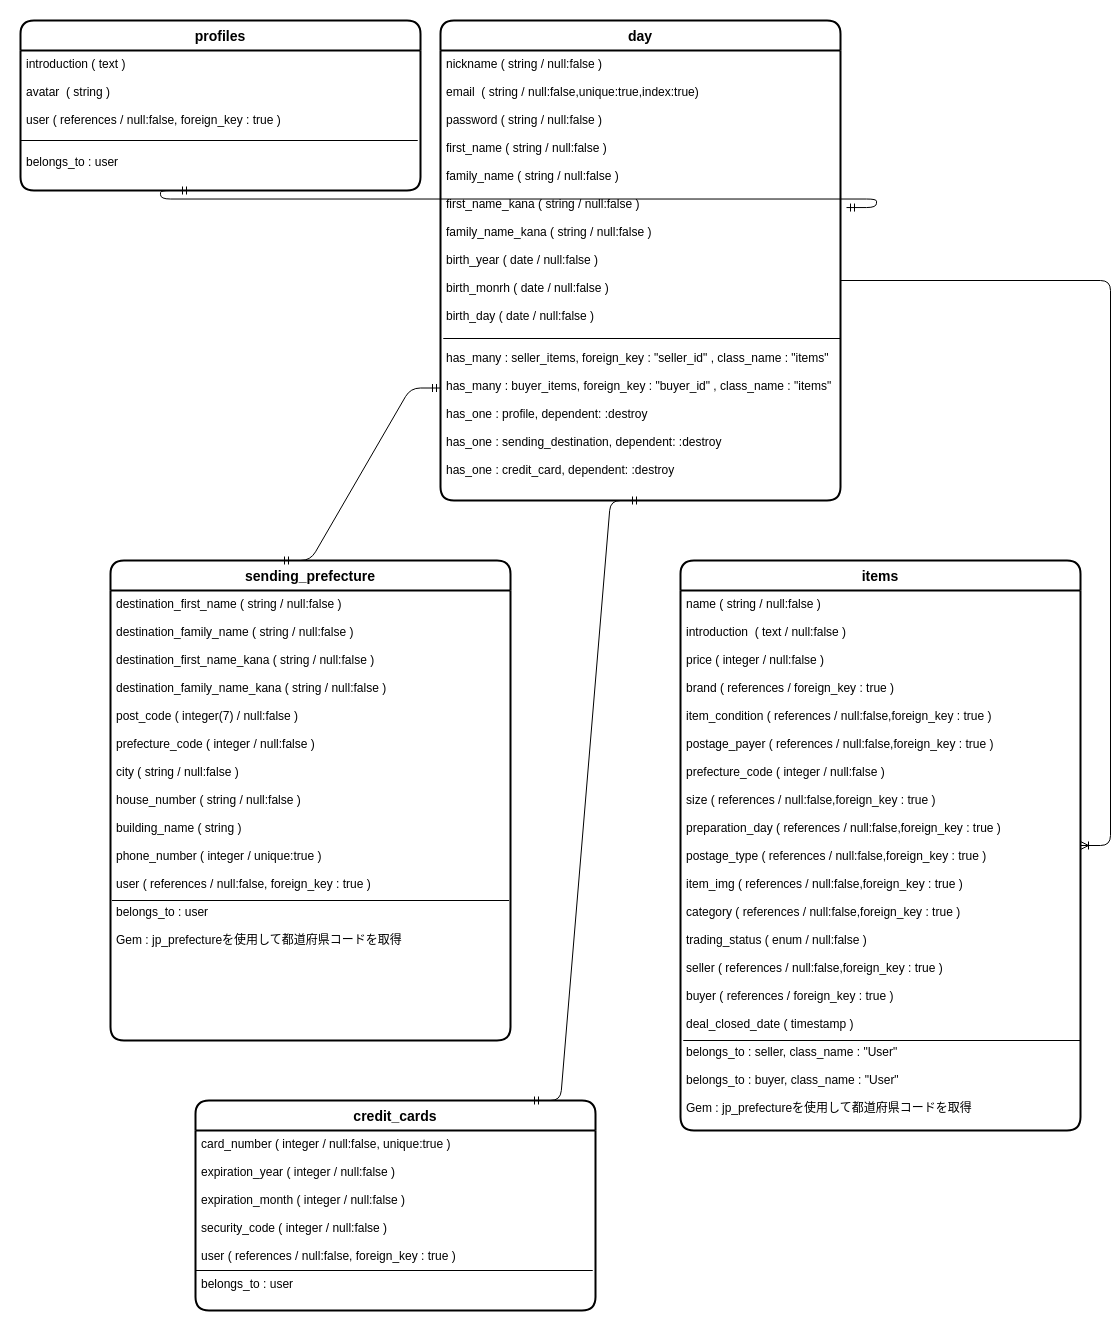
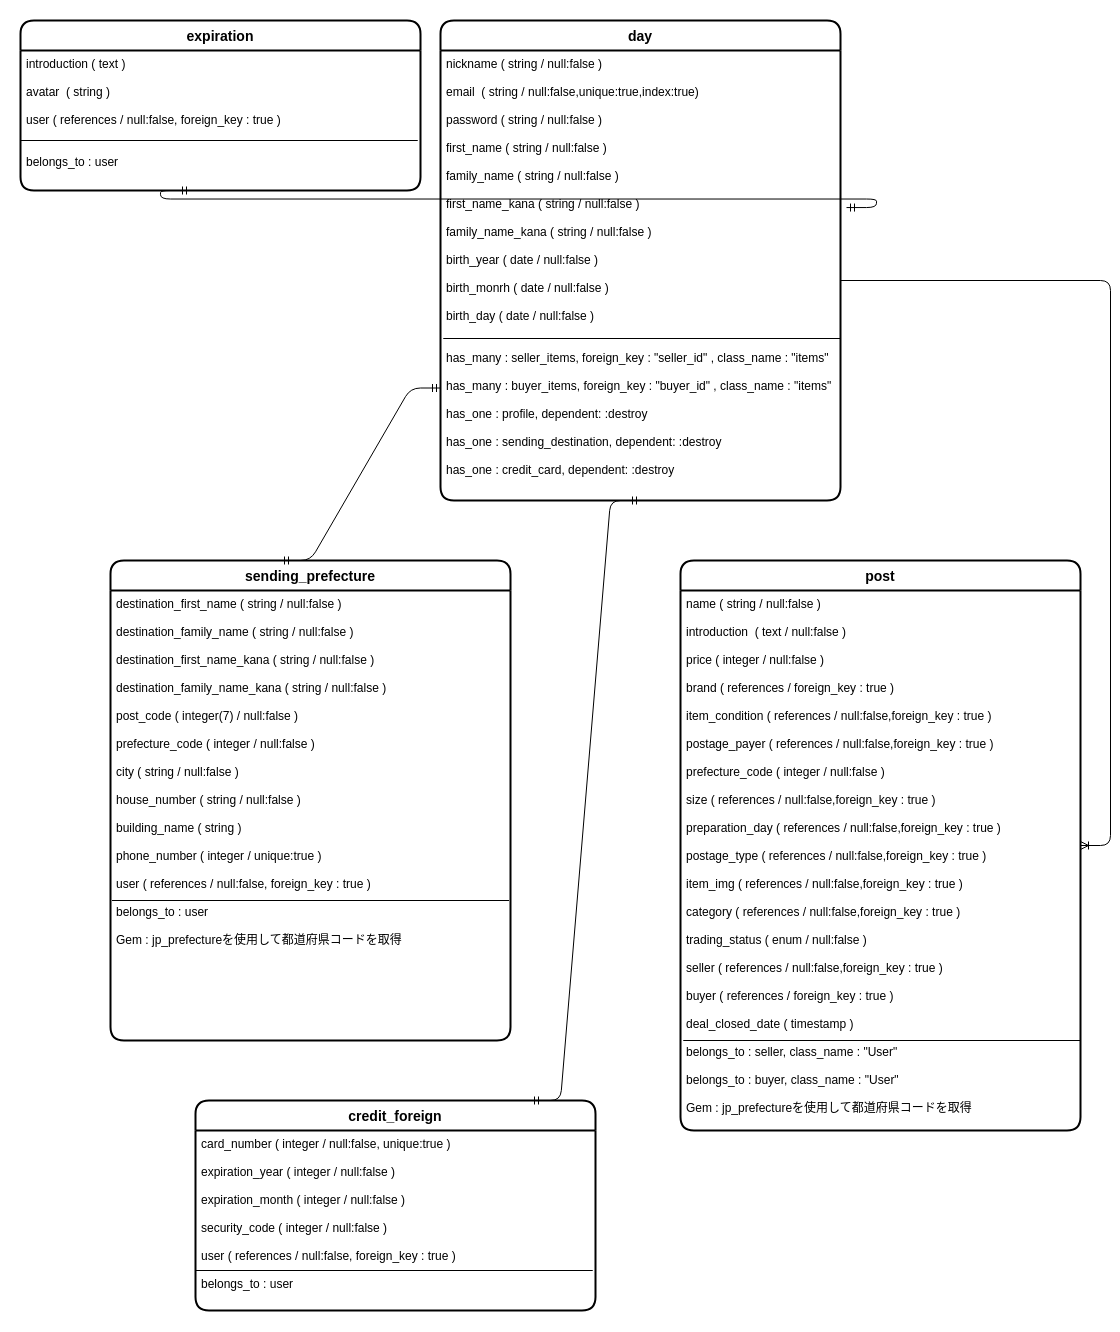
node "profiles": label "profiles" -> "expiration"
node "items": label "items" -> "post"
node "credit_cards": label "credit_cards" -> "credit_foreign"
